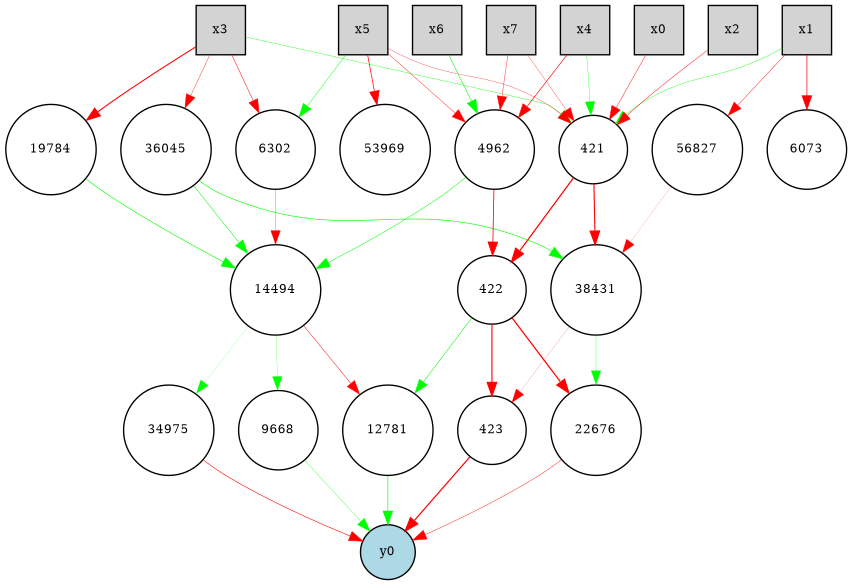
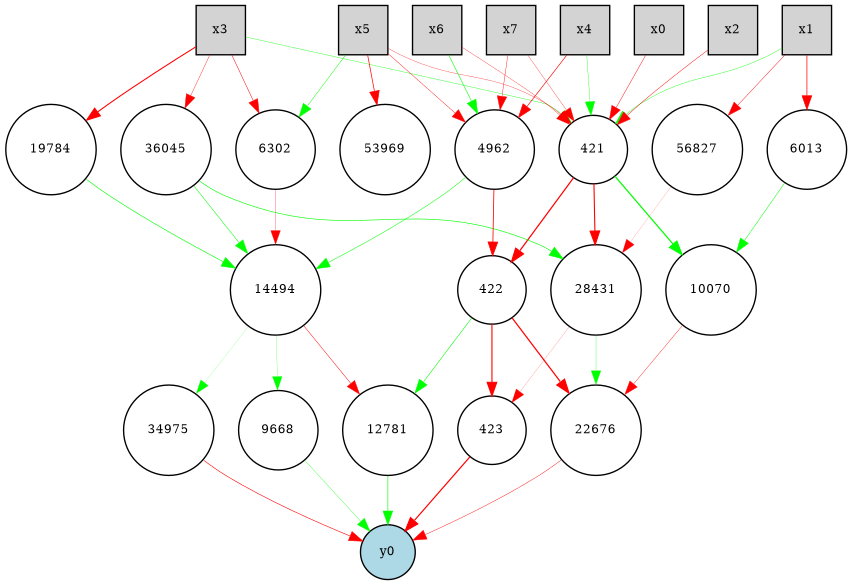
edge "x6" -> "421": added
node "6073": label "6073" -> "6013"
node "38431": label "38431" -> "28431"
node "10070": added
